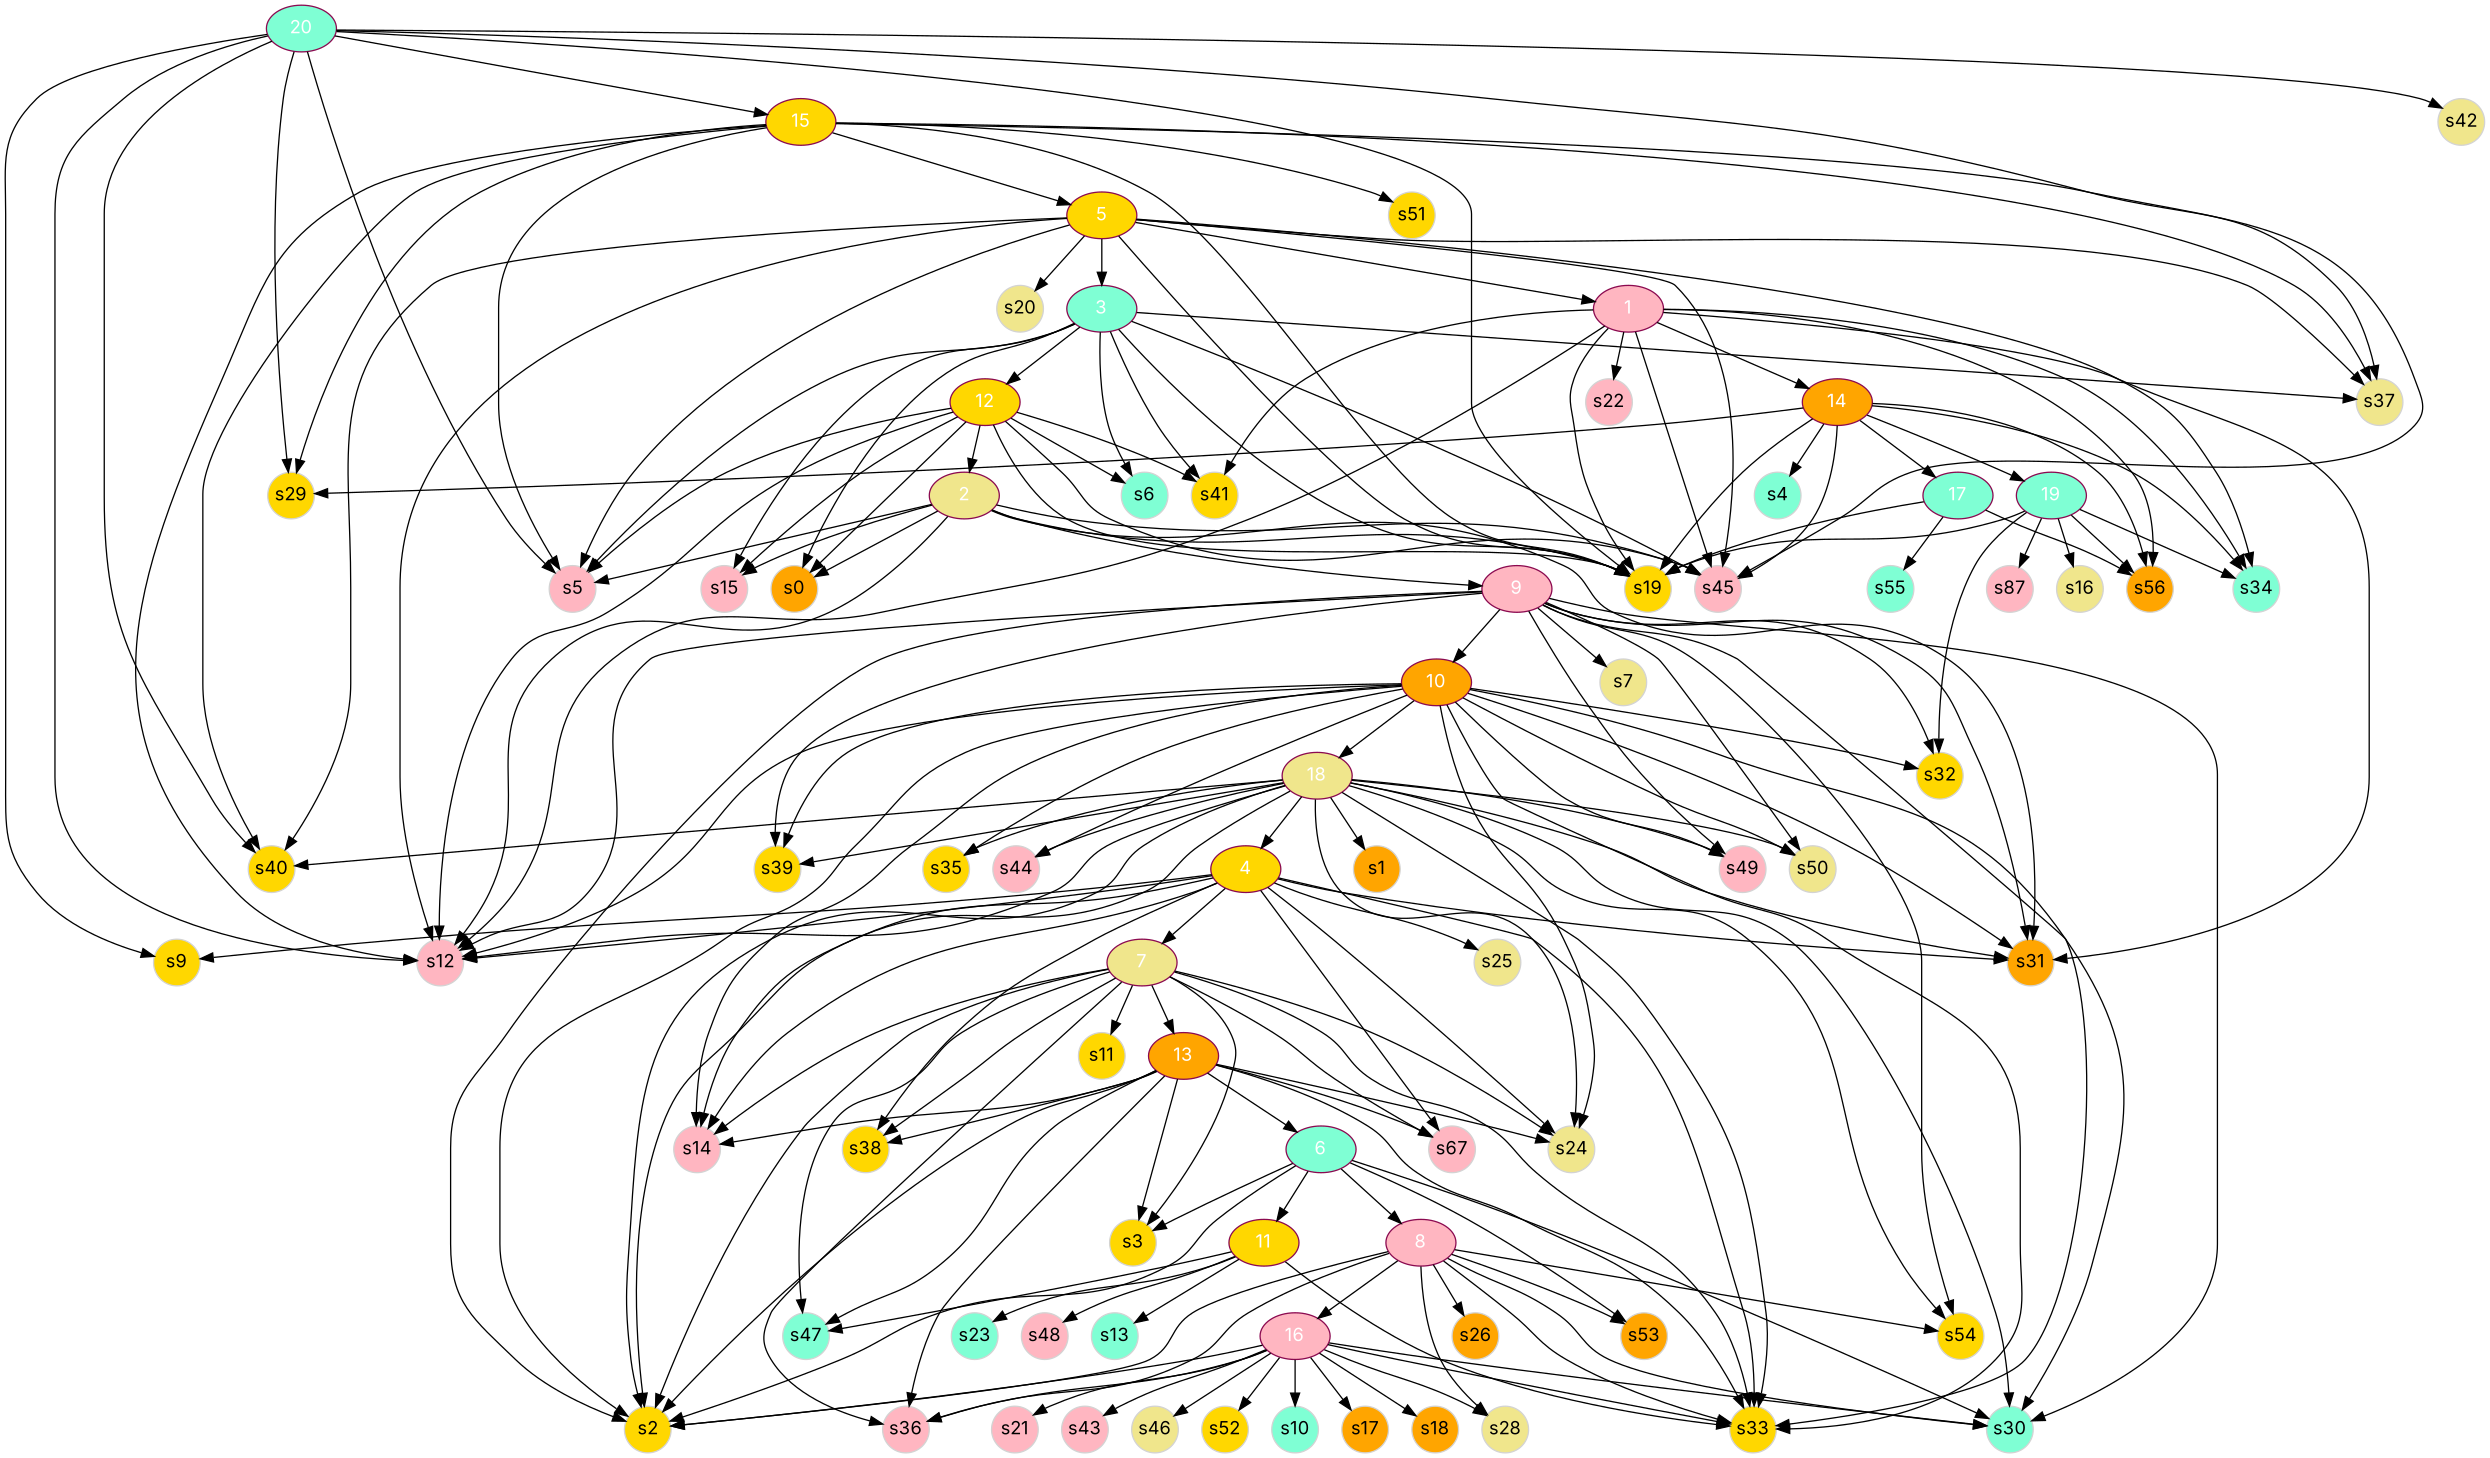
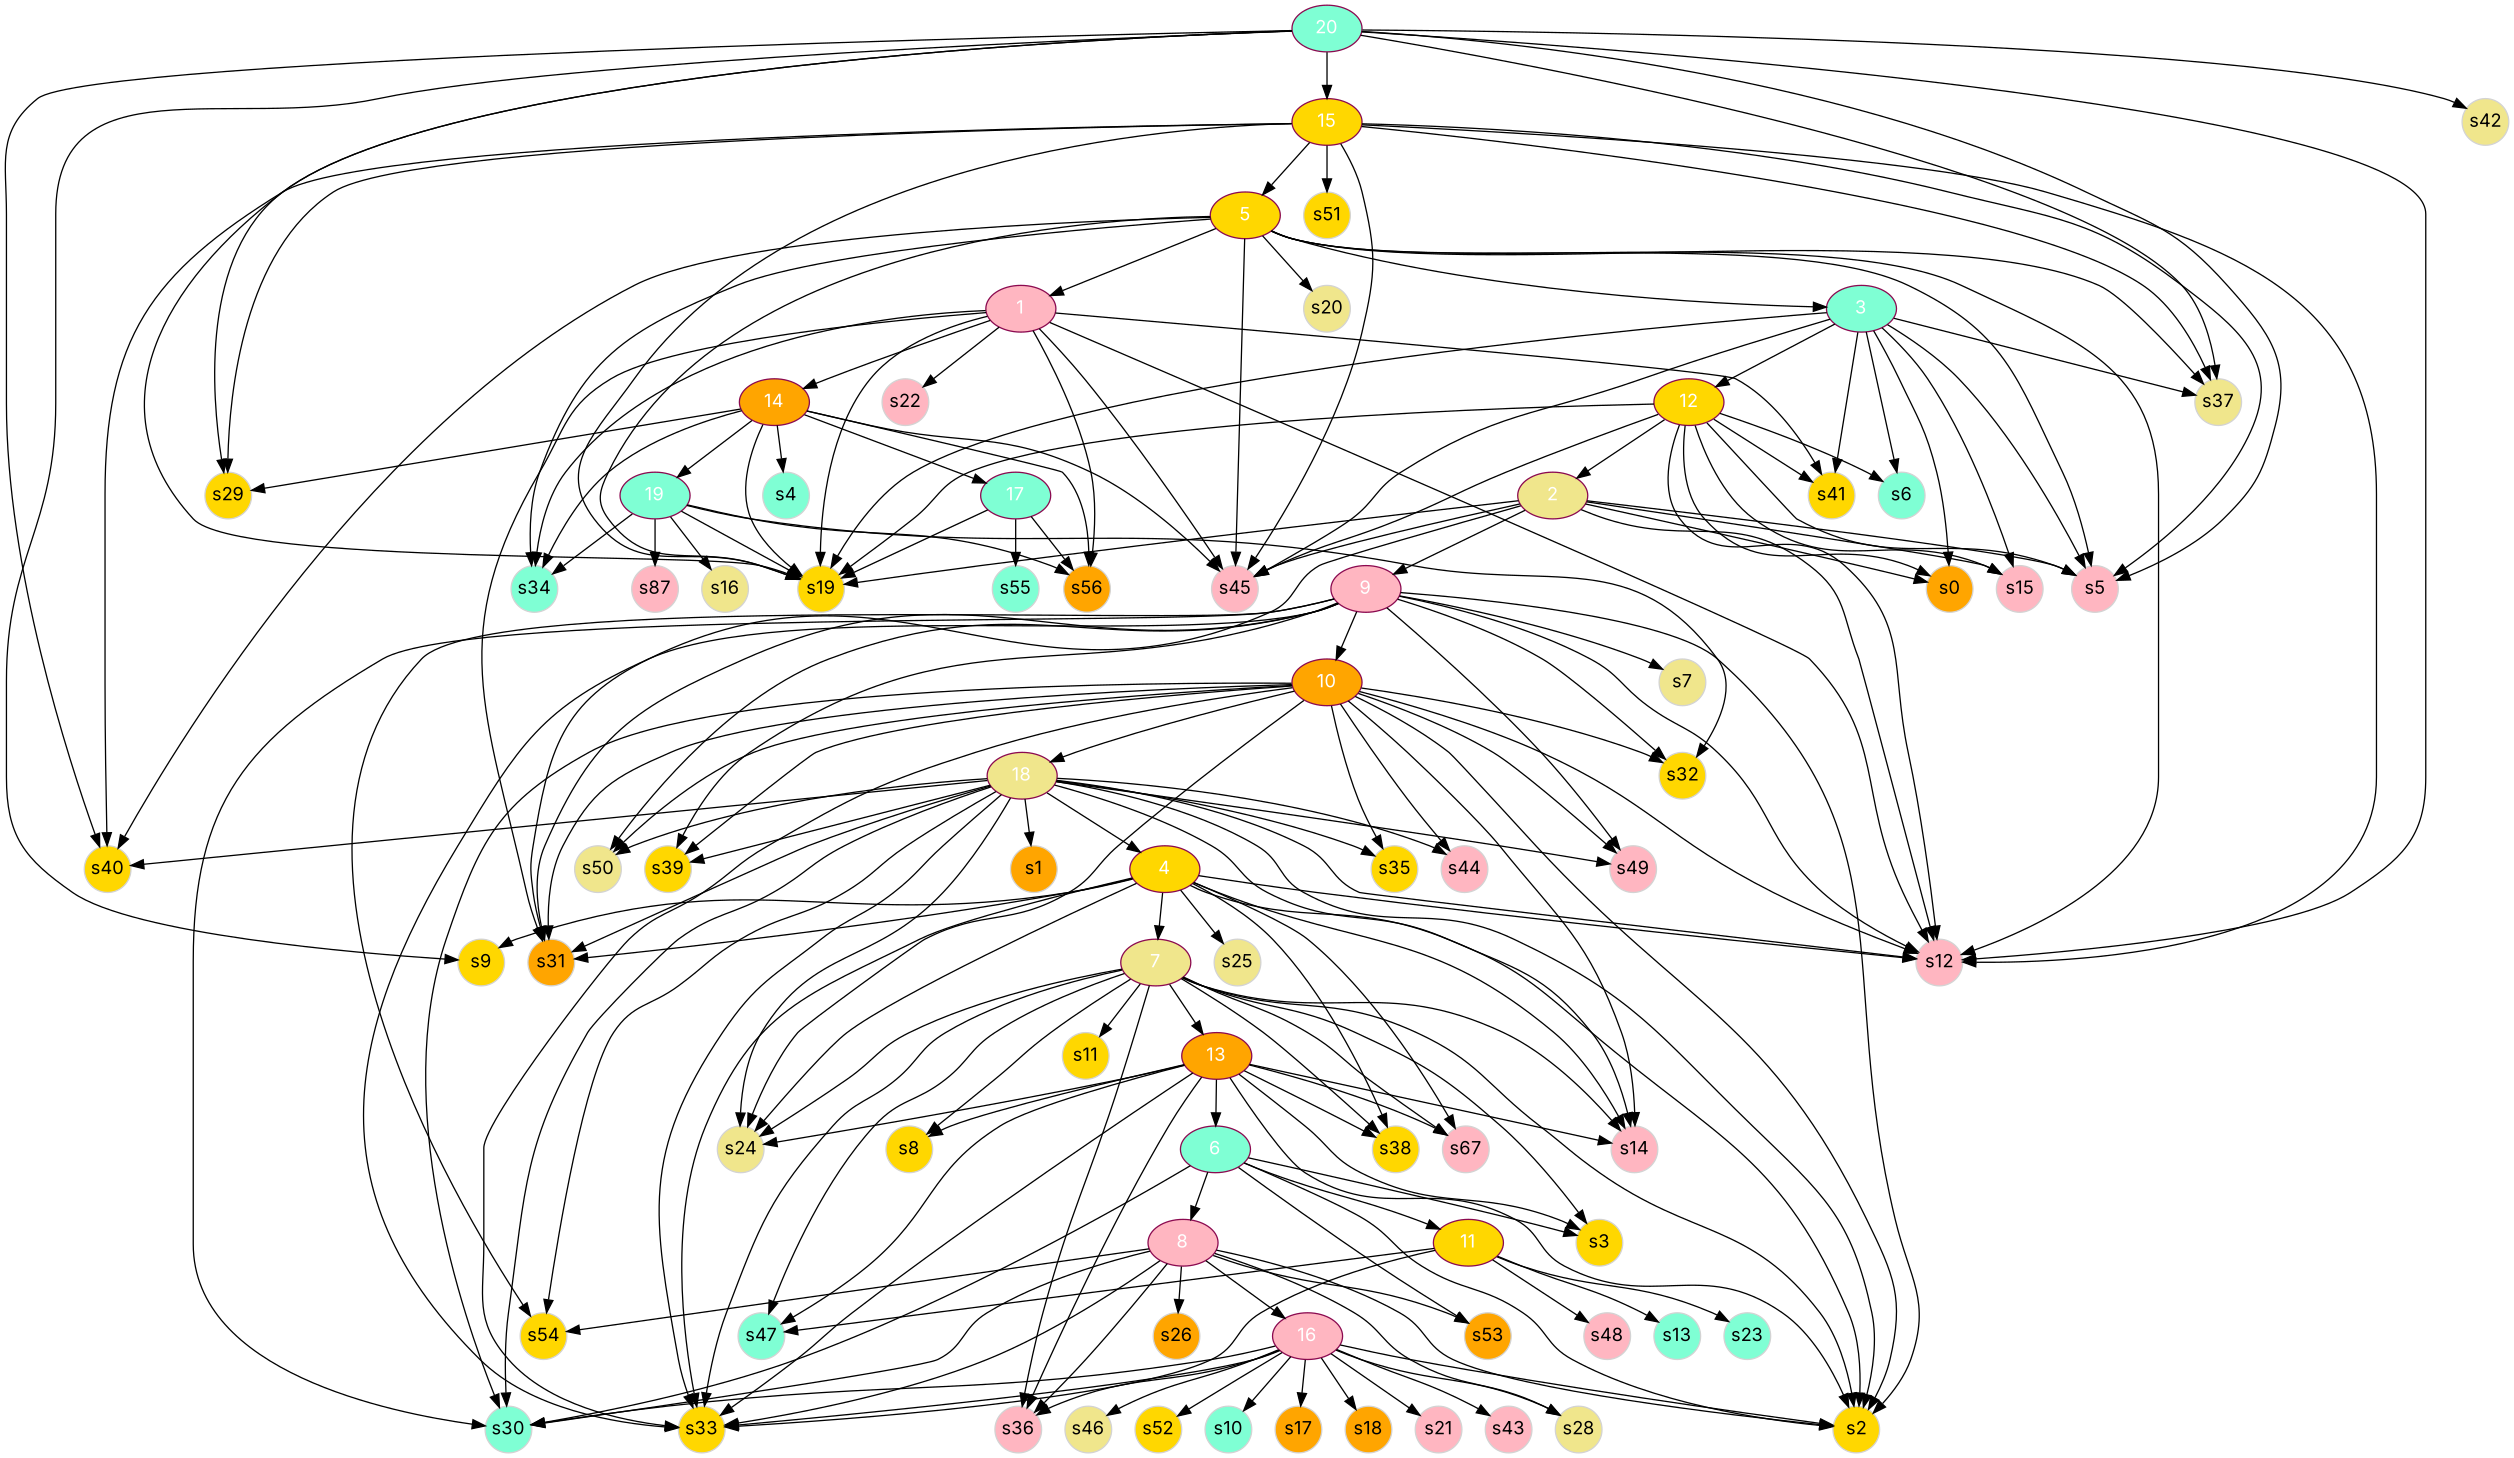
node "s8": added
